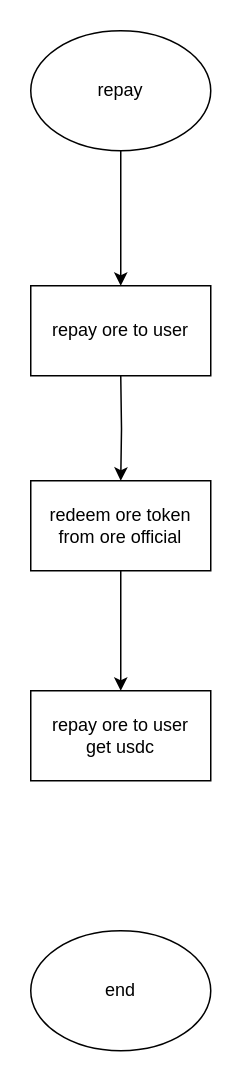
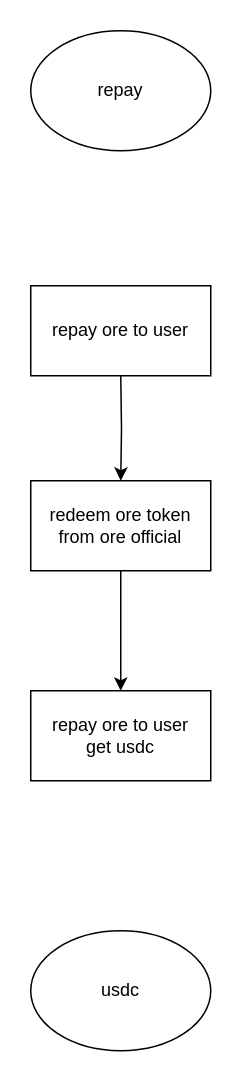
edge "repay" -> "repay ore to user": removed
node "end": label "end" -> "usdc"
